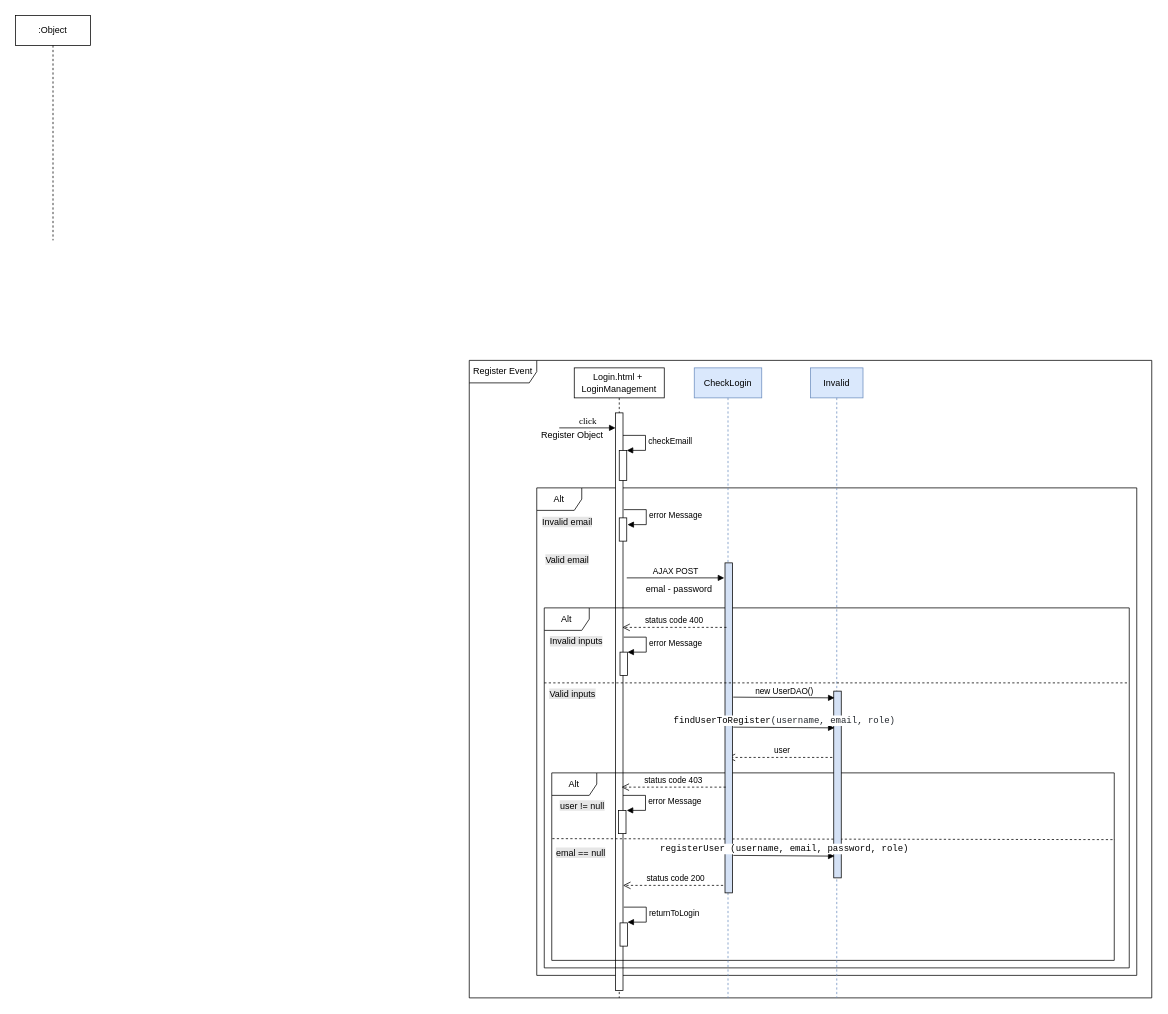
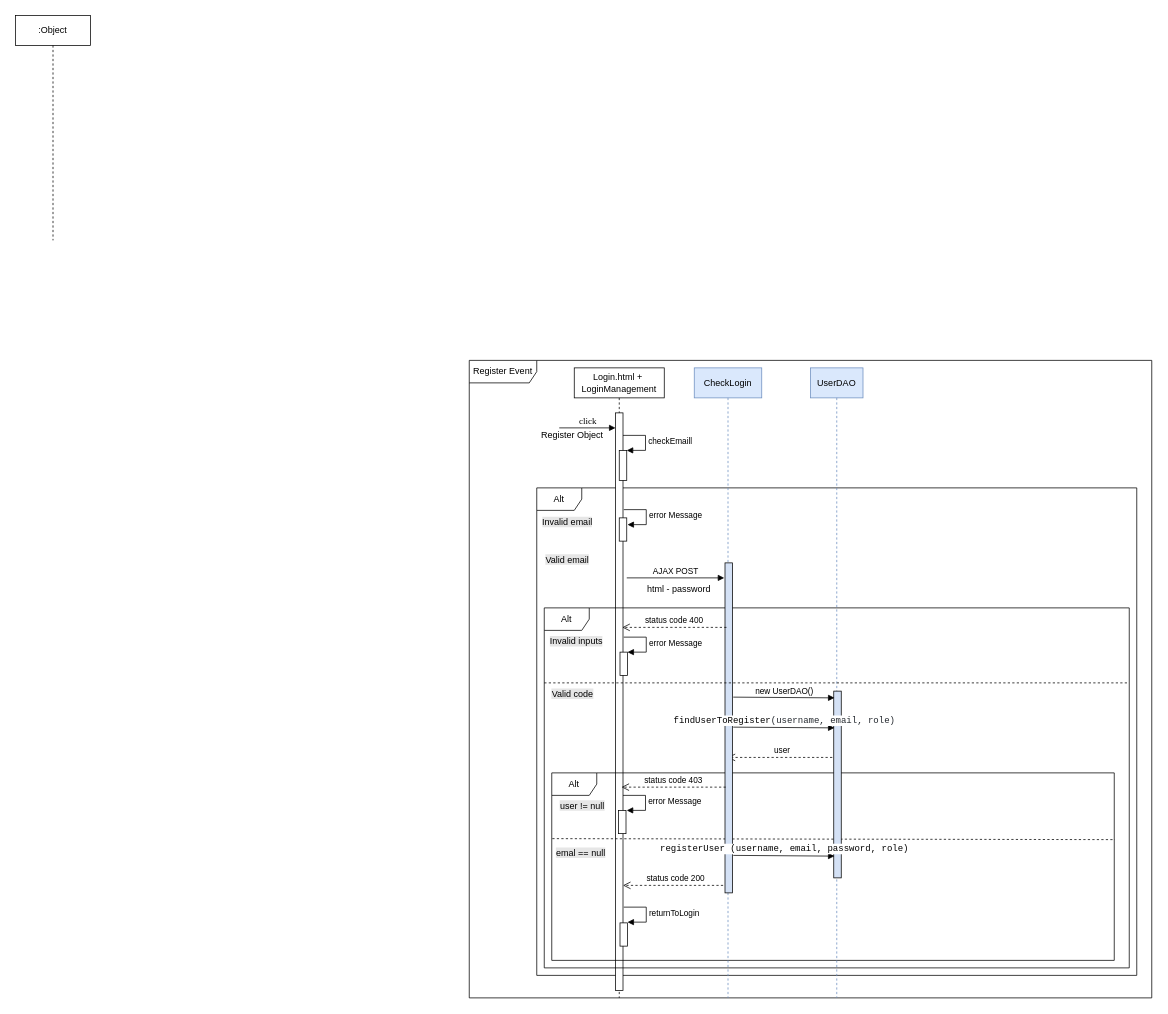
node "Invalid": label "Invalid" -> "UserDAO"
node "emal - password": label "emal - password" -> "html - password"
node "Valid inputs": label "Valid inputs" -> "Valid code"
